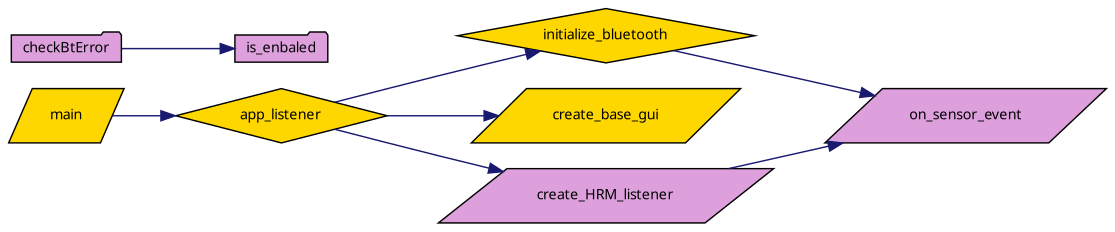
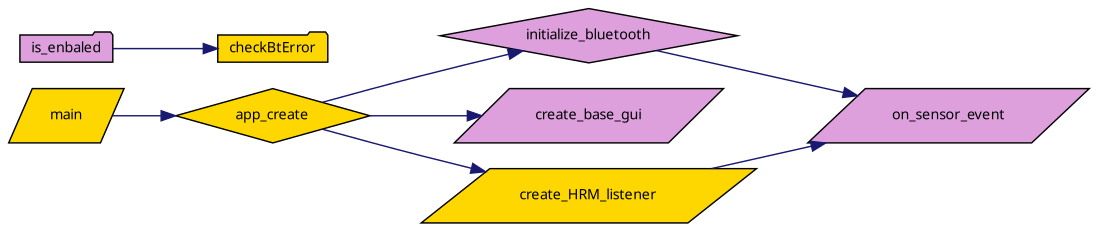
node "initialize_bluetooth": fillcolor gold -> plum
node "checkBtError": fillcolor plum -> gold
edge "checkBtError" -> "is_enbaled": reversed
node "app_listener": label "app_listener" -> "app_create"
node "create_base_gui": fillcolor gold -> plum
node "create_HRM_listener": fillcolor plum -> gold
